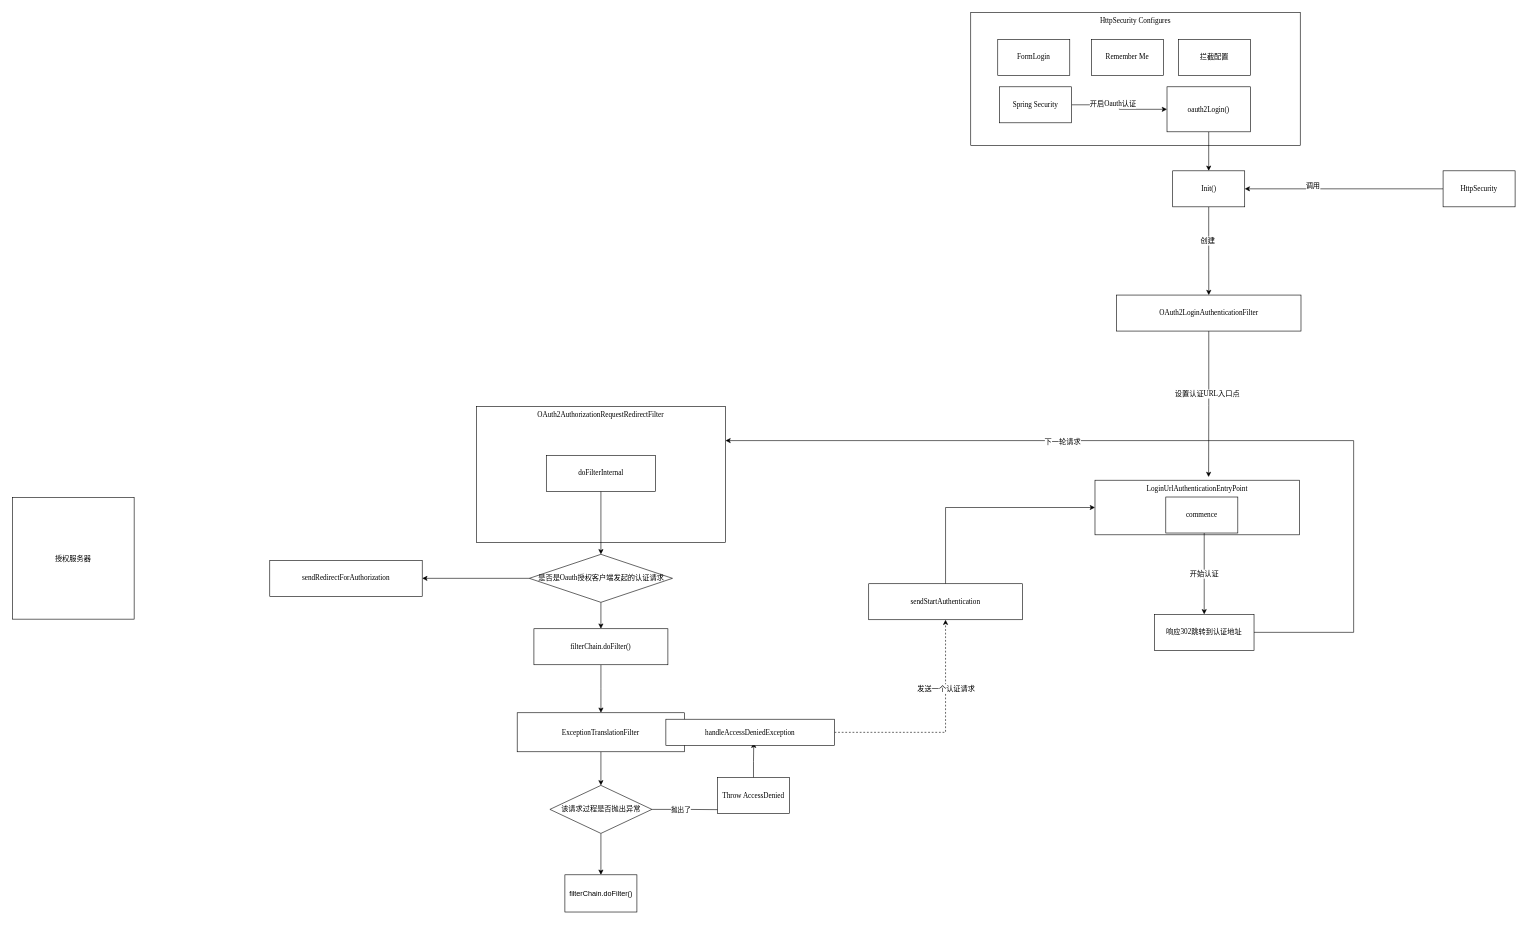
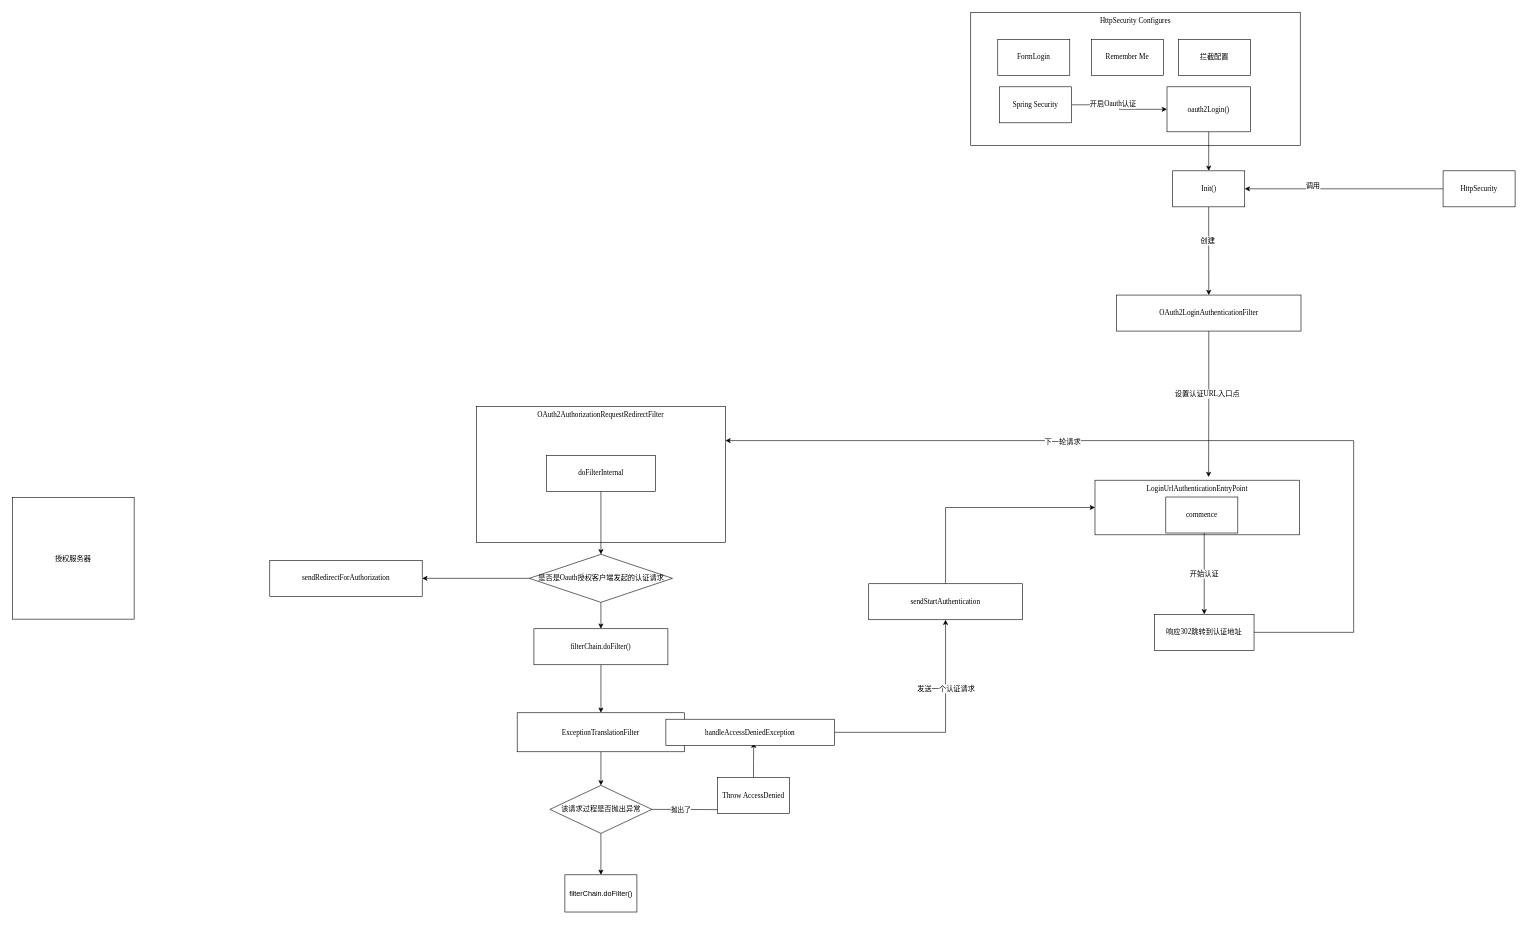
edge "handleAccessDeniedException" -> "sendStartAuthentication": style dashed -> solid
